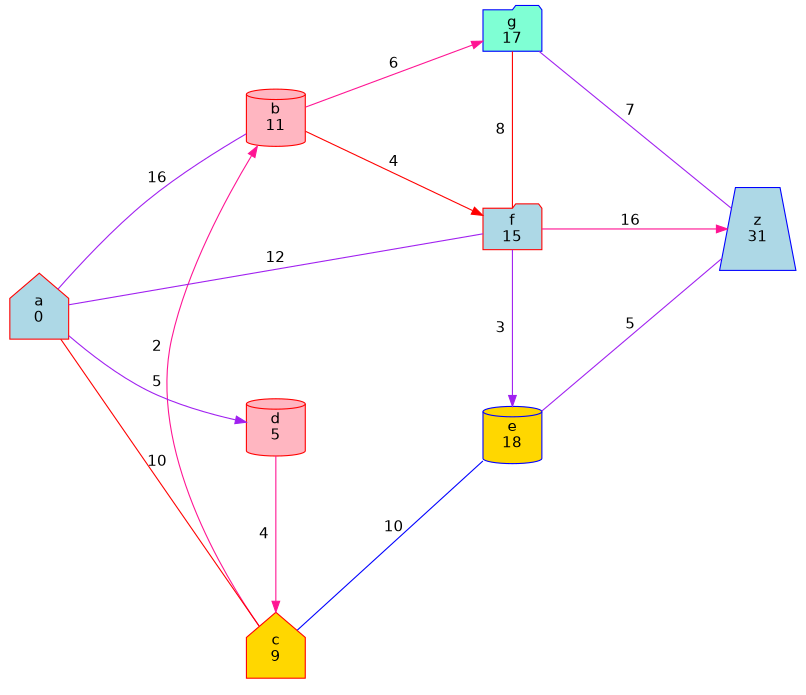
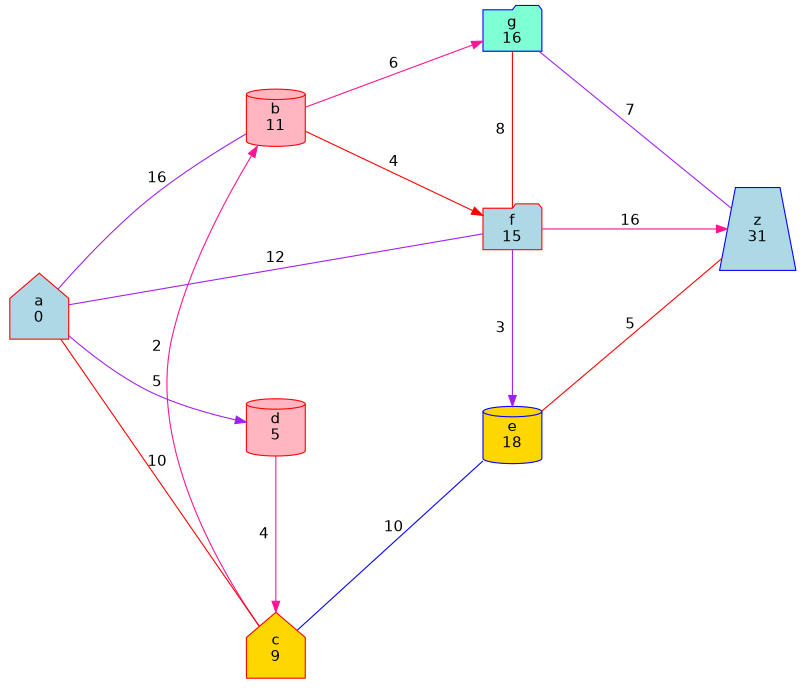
node "g 17": label "g 17" -> "g 16"
edge "z 31" -- "e 18": color purple -> red
